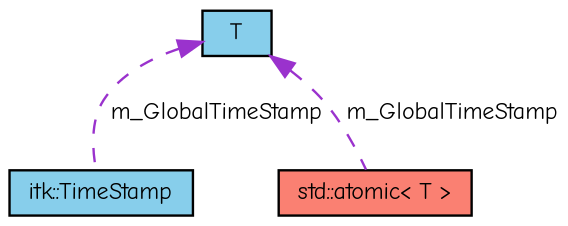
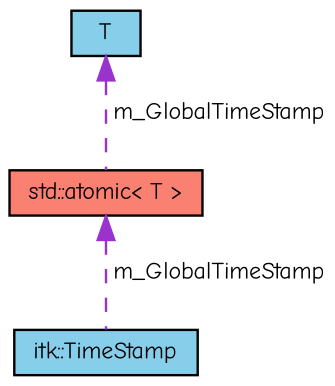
edge "itk::TimeStamp" -> "T": now "itk::TimeStamp" -> "std::atomic< T >"
